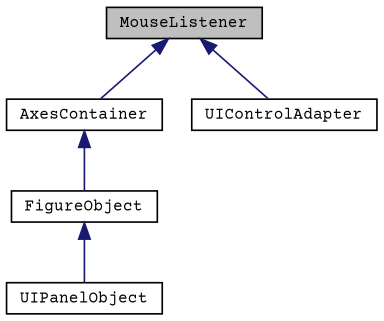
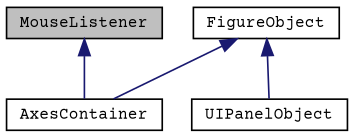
node "UIControlAdapter": removed
edge "FigureObject" -> "AxesContainer": reversed
